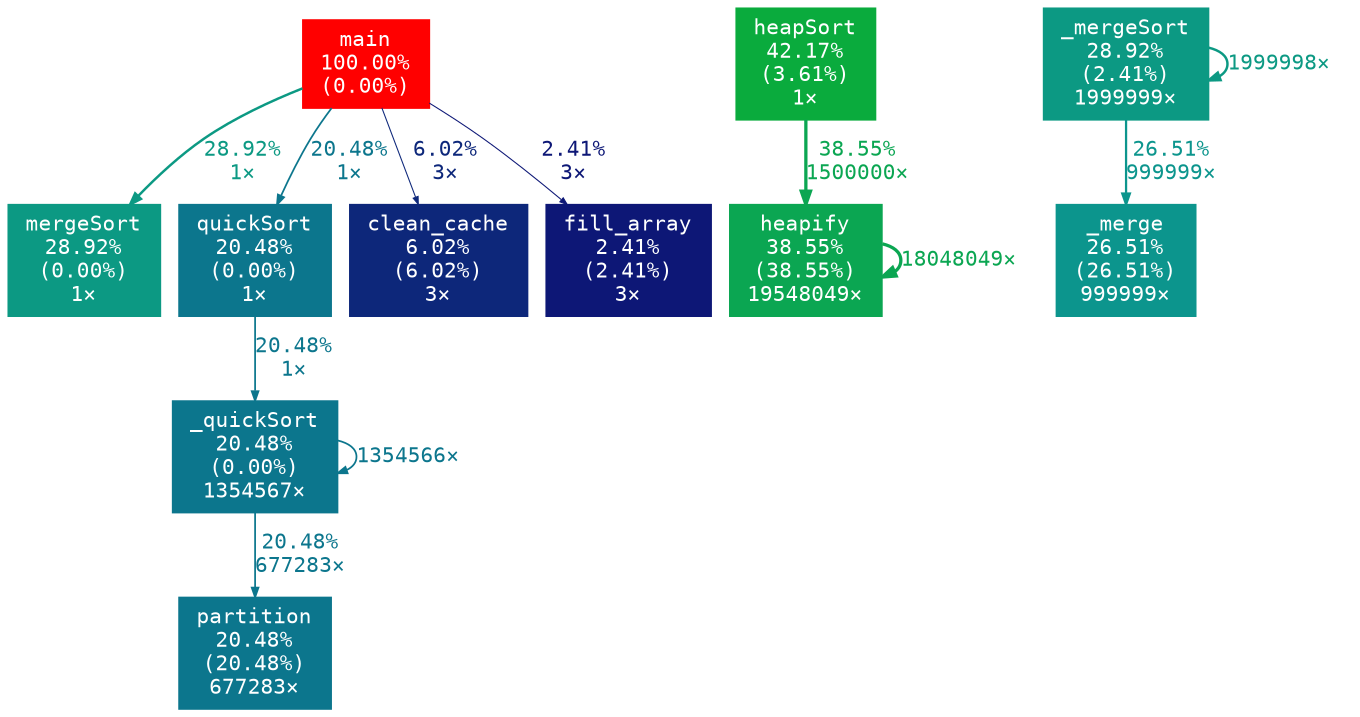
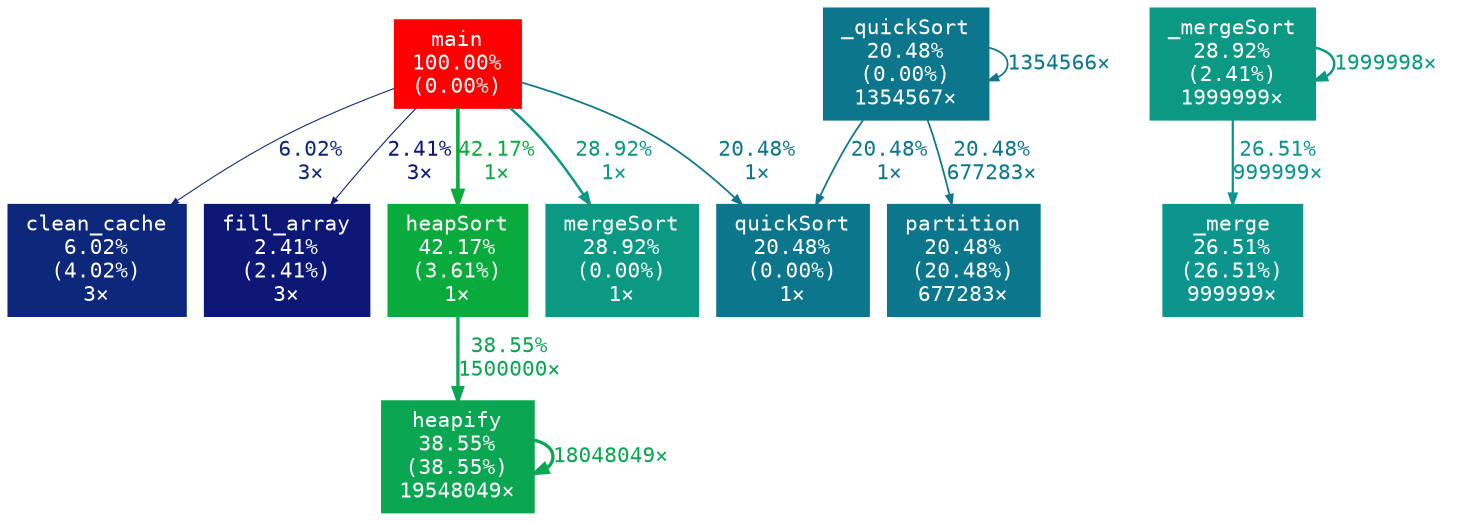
edge "main 100.00% (0.00%)" -> "heapSort 42.17% (3.61%) 1×": added, label "42.17% 1×"
node "clean_cache 6.02% (6.02%) 3×": label "clean_cache 6.02% (6.02%) 3×" -> "clean_cache 6.02% (4.02%) 3×"
edge "quickSort 20.48% (0.00%) 1×" -> "_quickSort 20.48% (0.00%) 1354567×": reversed
